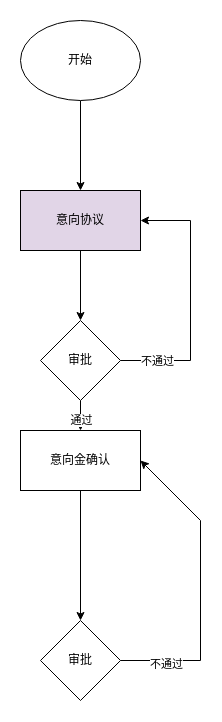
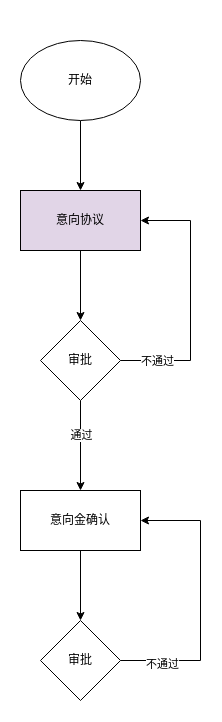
node "开始": moved (81, 61) -> (81, 81)
node "意向金确认": moved (81, 461) -> (81, 521)
